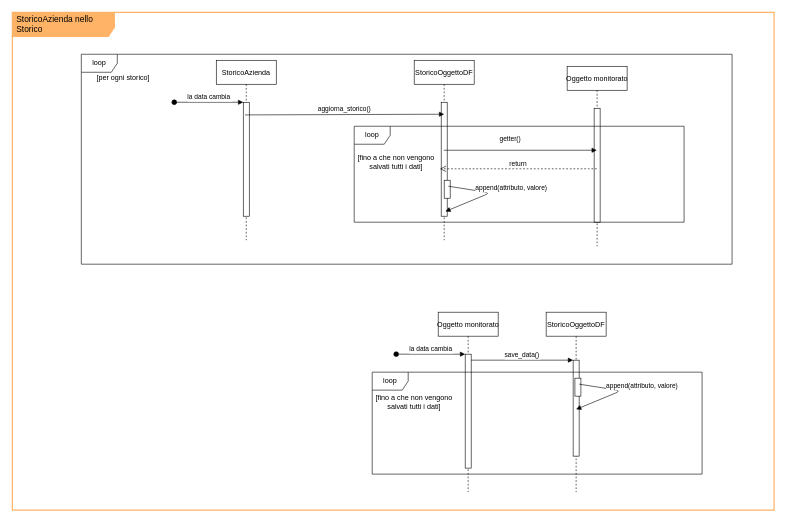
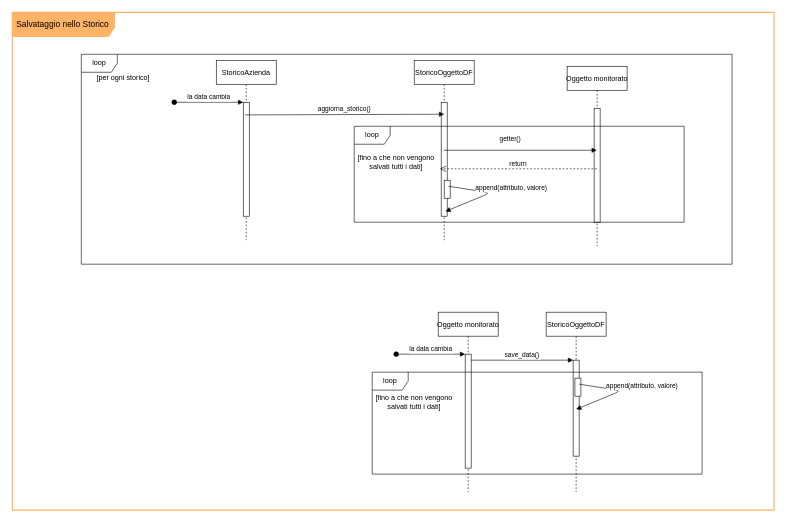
node "StoricoAzienda nello Storico": label "StoricoAzienda nello Storico" -> "Salvataggio nello Storico"
